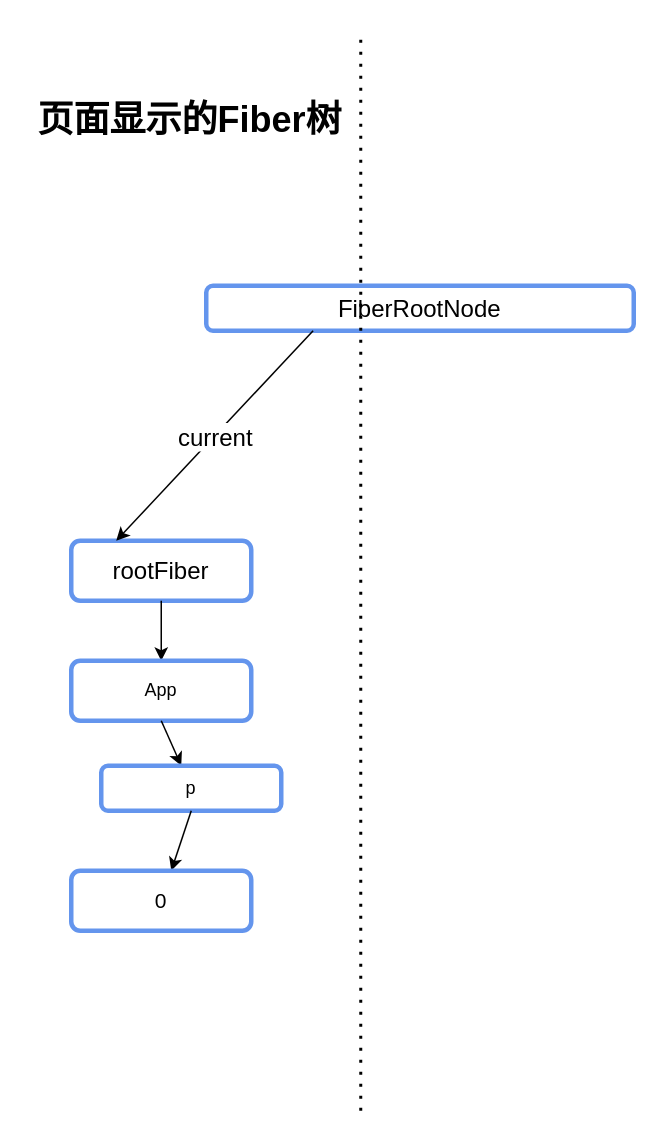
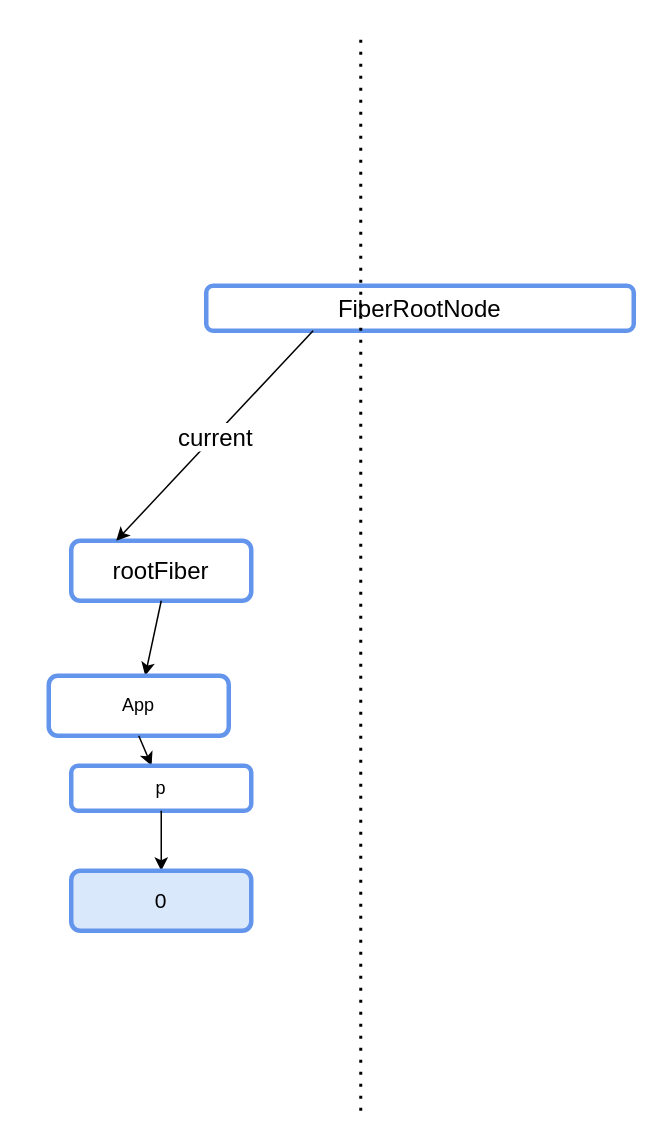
node "页面显示的Fiber树": removed
node "App": moved (161, 691) -> (139, 706)
node "p": moved (191, 788) -> (161, 788)
node "0": fillcolor #ffffff -> #dae8fc
